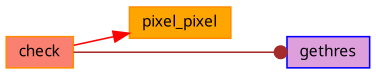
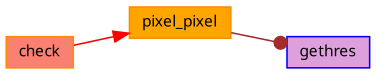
edge "check" -> "gethres": now "pixel_pixel" -> "gethres"
